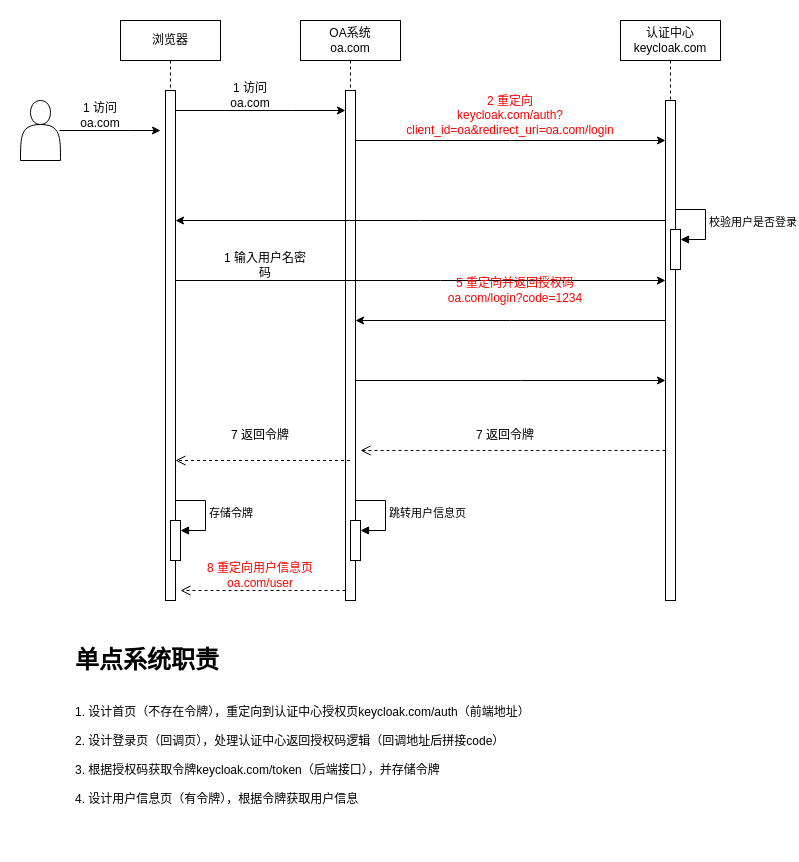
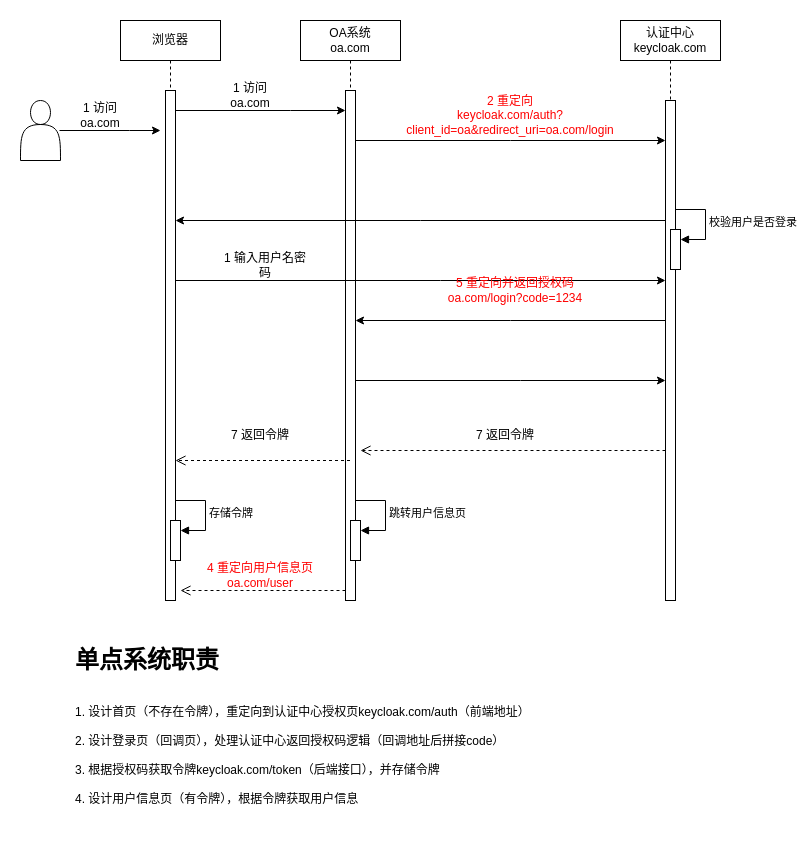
node "8 重定向用户信息页 oa.com/user": label "8 重定向用户信息页 oa.com/user" -> "4 重定向用户信息页 oa.com/user"
